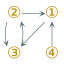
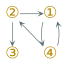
edge "①" -> "③": now "①" -> "④"
edge "③" -> "②": now "④" -> "②"
